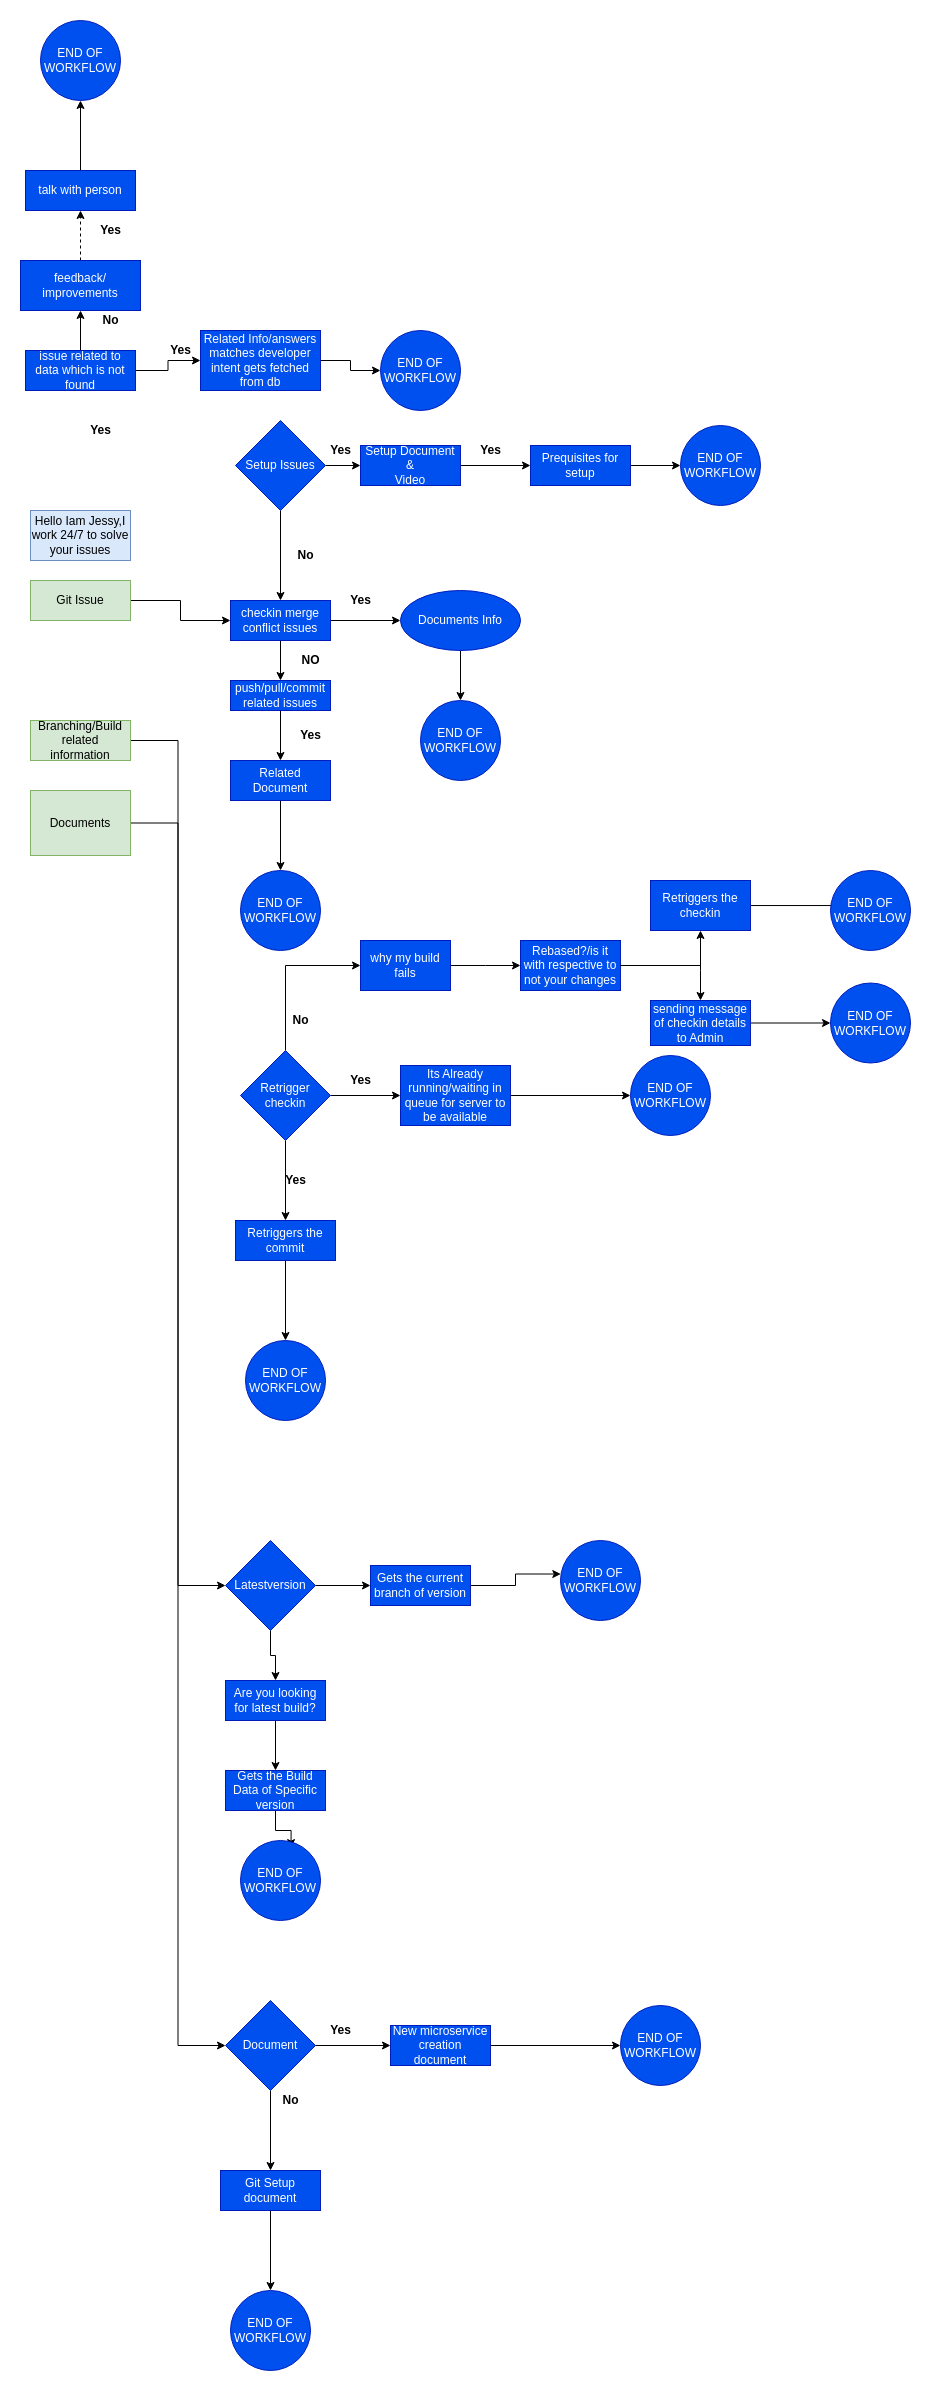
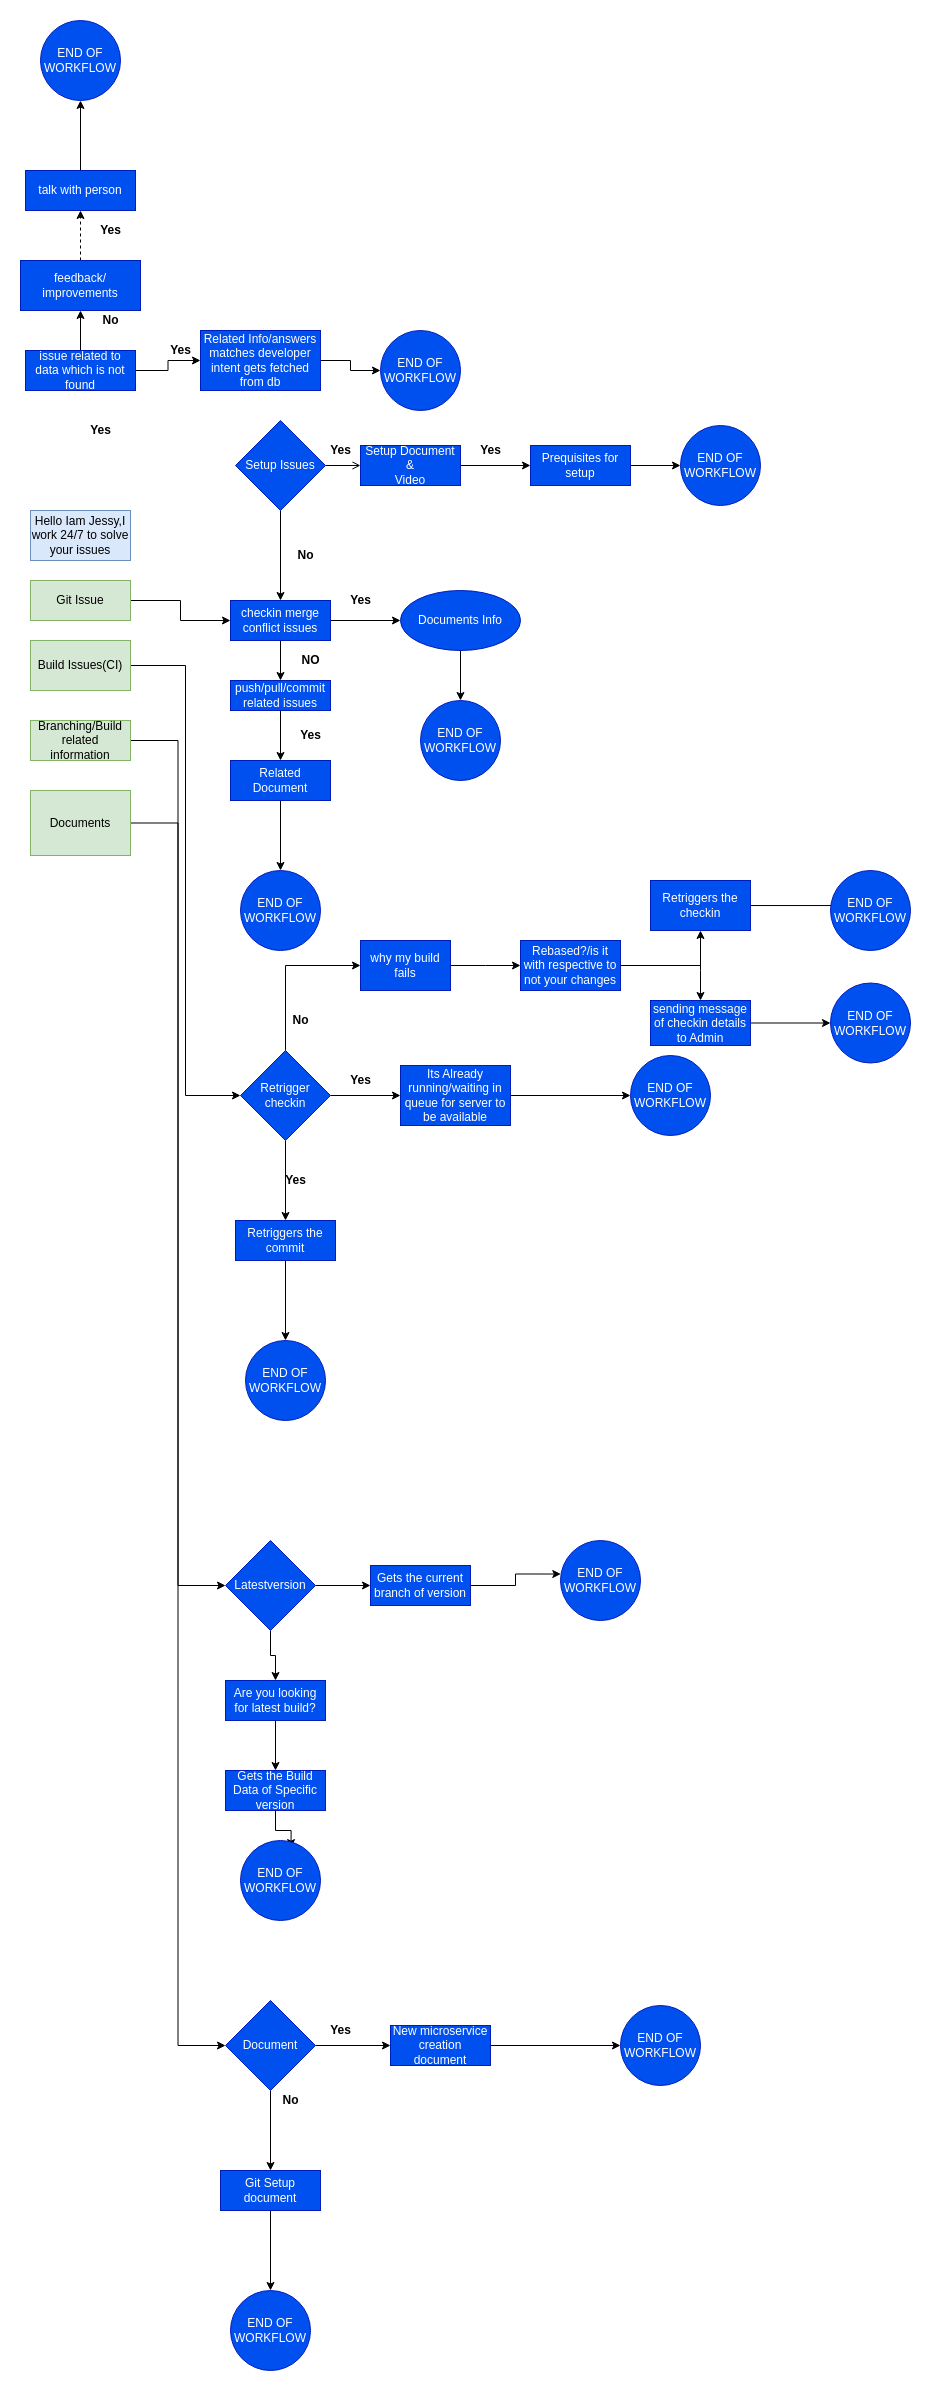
edge "Setup Issues" -> "Setup Document & Video": arrowhead classic -> open
node "Build Issues(CI)": added
edge "Build Issues(CI)" -> "Retrigger checkin": added
